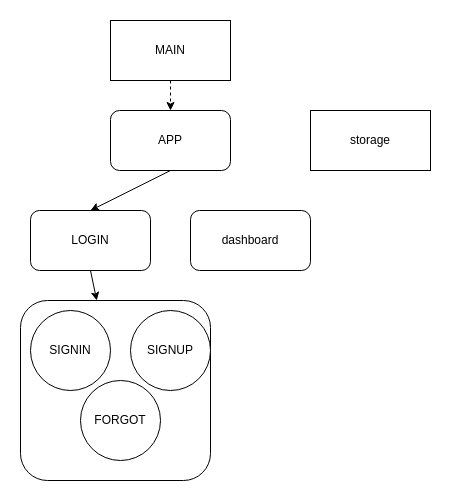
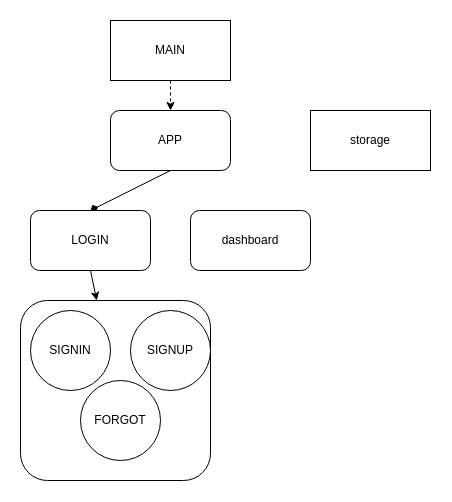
edge "APP" -> "LOGIN": arrowhead classic -> diamond
